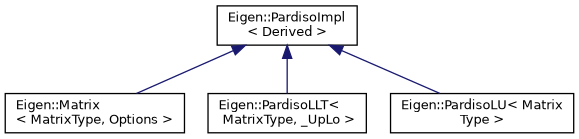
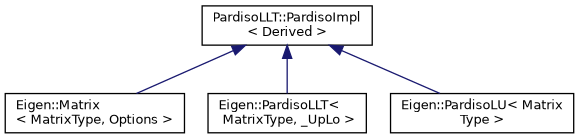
node "Eigen::PardisoImpl < Derived >": label "Eigen::PardisoImpl < Derived >" -> "PardisoLLT::PardisoImpl < Derived >"
